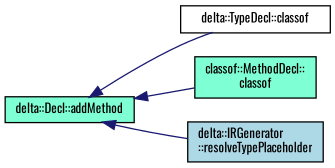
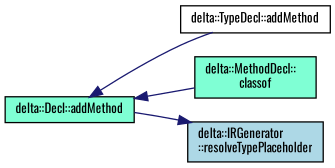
node "delta::TypeDecl::classof": label "delta::TypeDecl::classof" -> "delta::TypeDecl::addMethod"
node "classof::MethodDecl:: classof": label "classof::MethodDecl:: classof" -> "delta::MethodDecl:: classof"
edge "delta::IRGenerator ::resolveTypePlaceholder" -> "delta::Decl::addMethod": reversed
